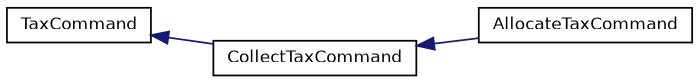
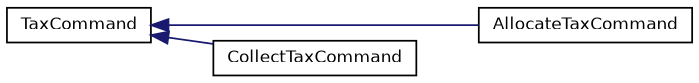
edge "AllocateTaxCommand" -> "CollectTaxCommand": now "AllocateTaxCommand" -> "TaxCommand"
